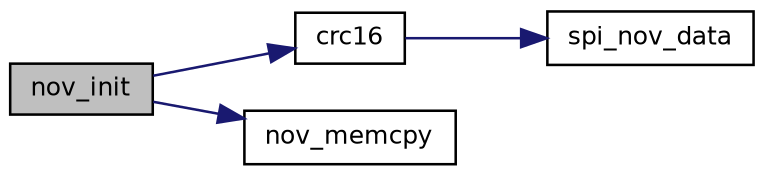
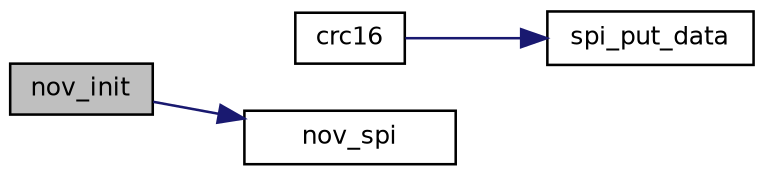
node "spi_nov_data": label "spi_nov_data" -> "spi_put_data"
edge "nov_init" -> "crc16": removed
node "nov_memcpy": label "nov_memcpy" -> "nov_spi"
